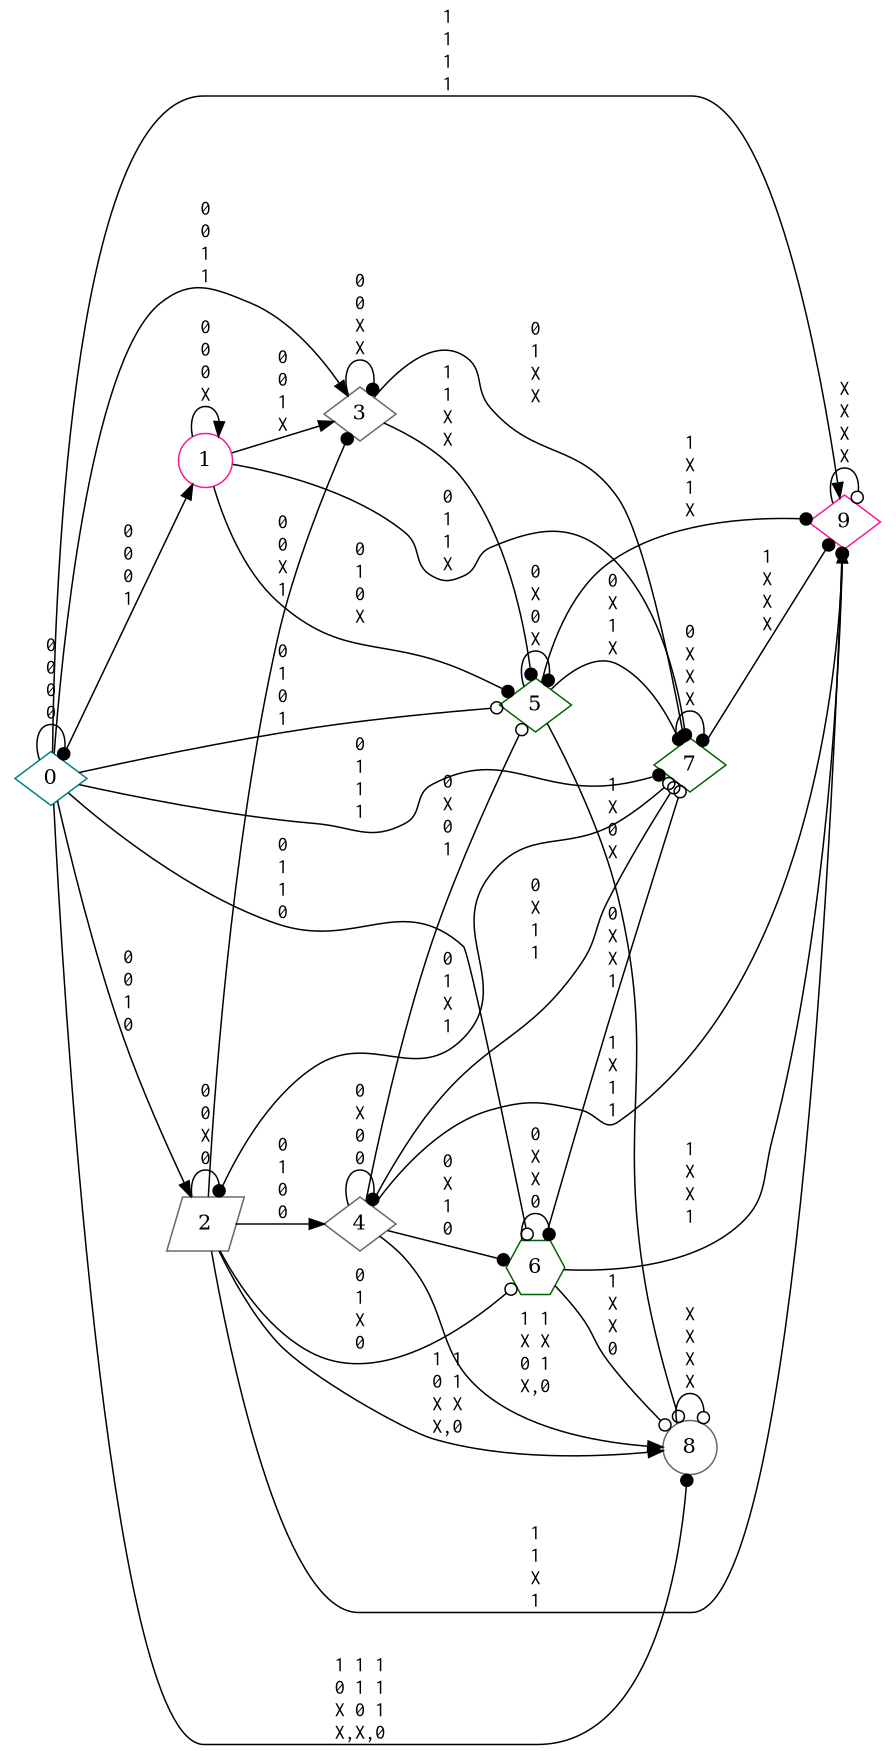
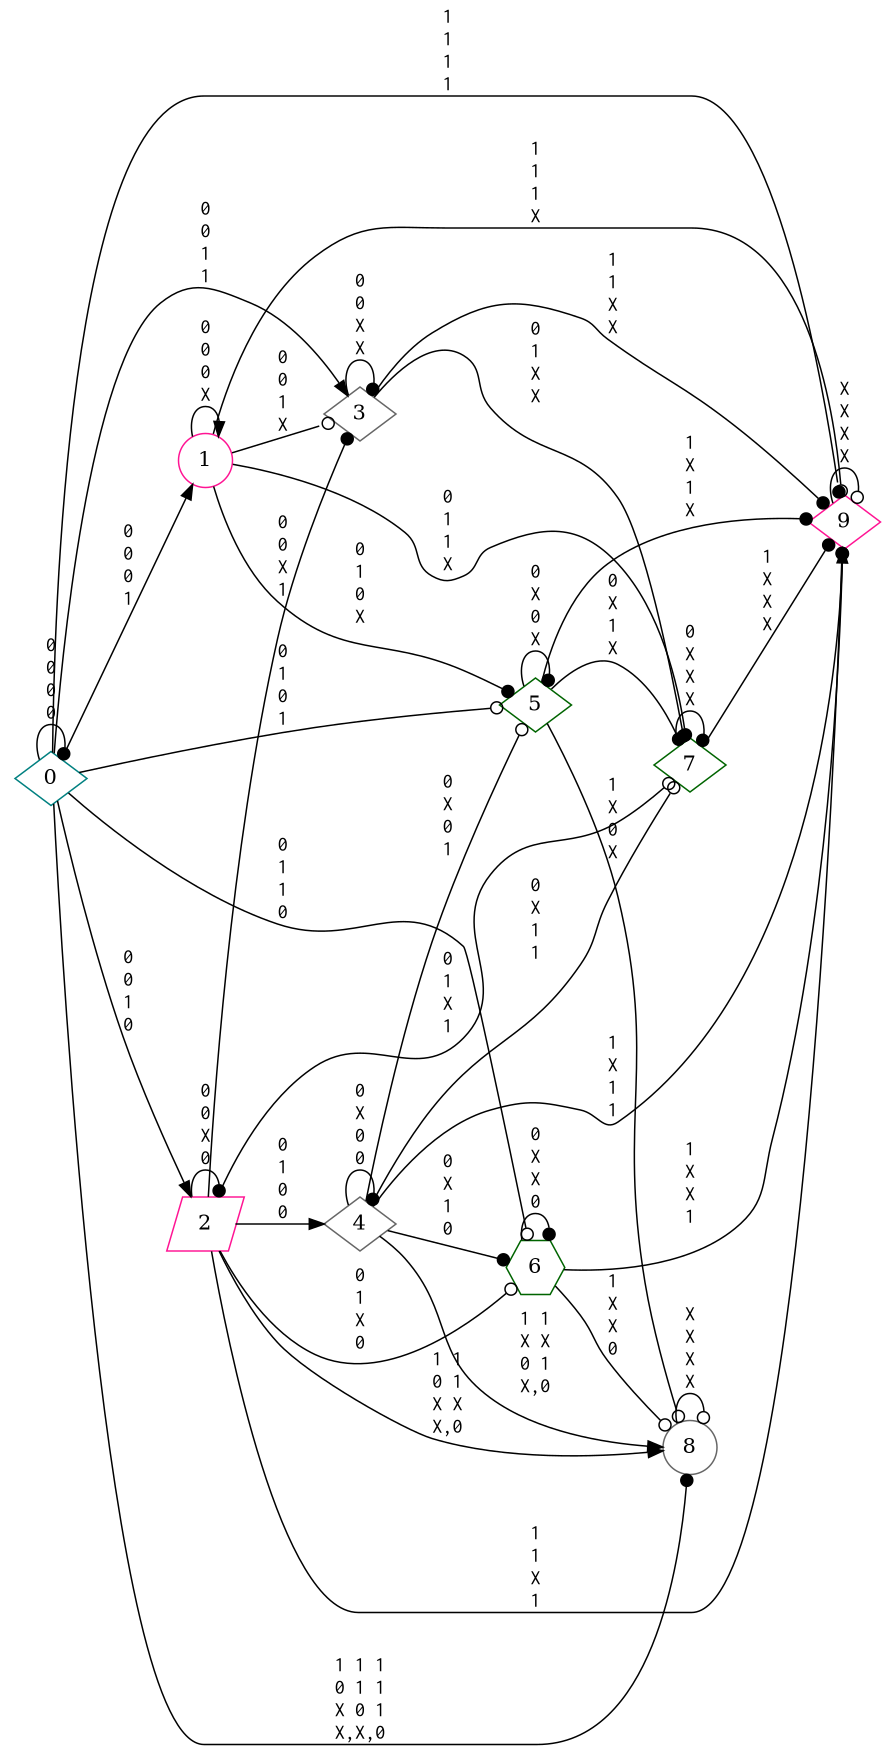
edge "0" -> "9": arrowhead normal -> dot
edge "1" -> "9": added, label "1 1 1 X"
edge "1" -> "3": arrowhead normal -> odot
edge "3" -> "5": now "3" -> "9"
edge "0" -> "7": removed, label "0 1 1 1"
edge "6" -> "7": removed, label "0 X X 1"
node "2": color gray40 -> deeppink
